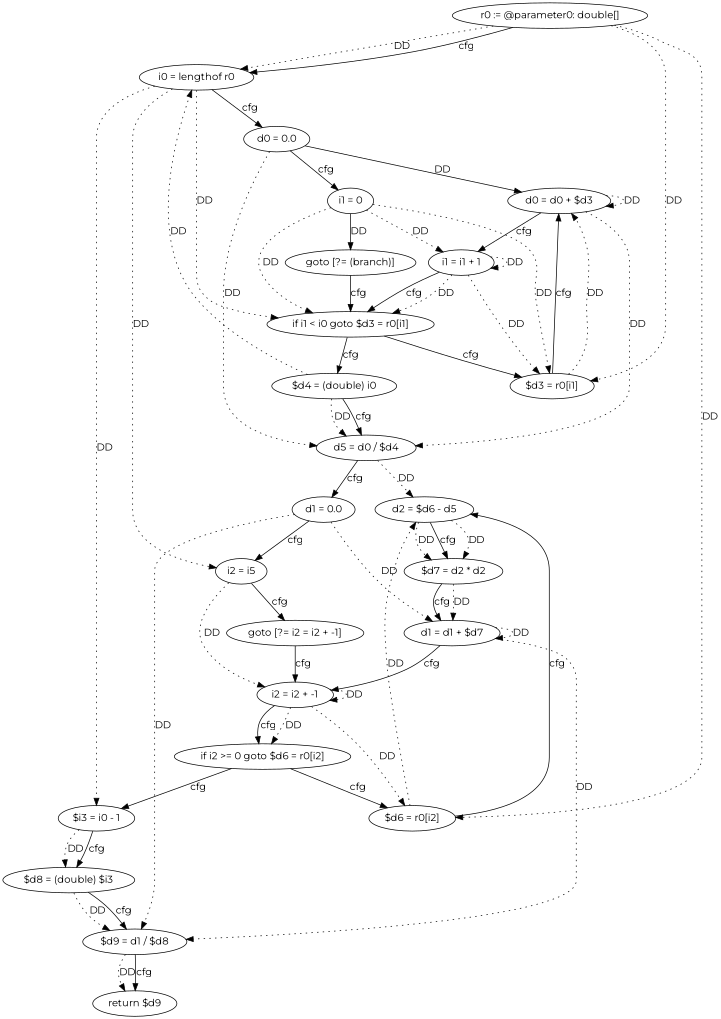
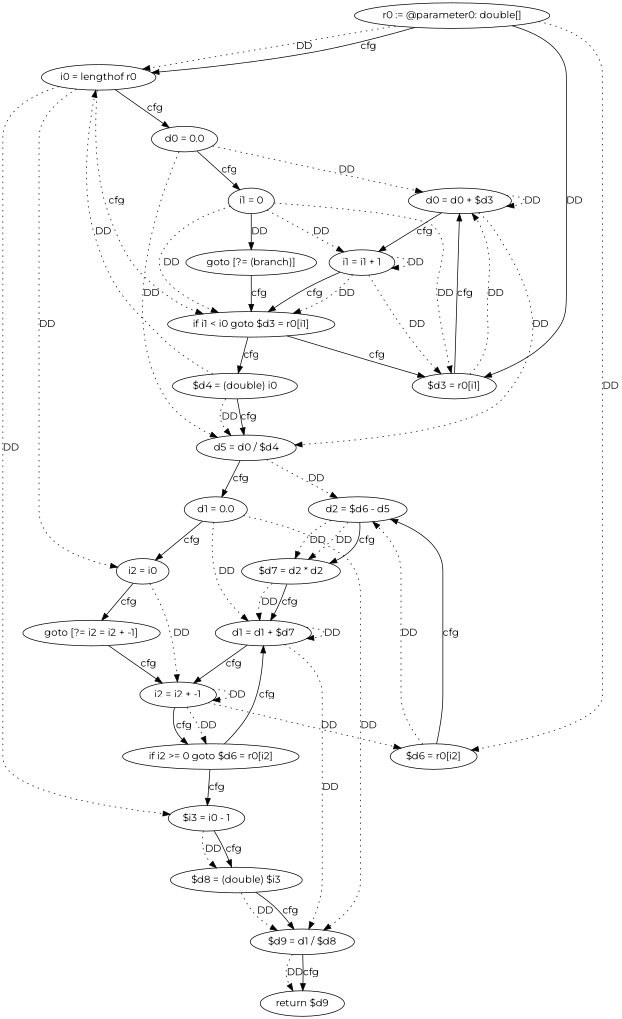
edge "d0 = 0.0" -> "d0 = d0 + $d3": style solid -> dotted
edge "i0 = lengthof r0" -> "if i1 < i0 goto $d3 = r0[i1]": label "DD" -> "cfg"
edge "r0 := @parameter0: double[]" -> "$d3 = r0[i1]": style dotted -> solid
node "i2 = i5": label "i2 = i5" -> "i2 = i0"
edge "if i2 >= 0 goto $d6 = r0[i2]" -> "$d6 = r0[i2]": now "if i2 >= 0 goto $d6 = r0[i2]" -> "d1 = d1 + $d7"
